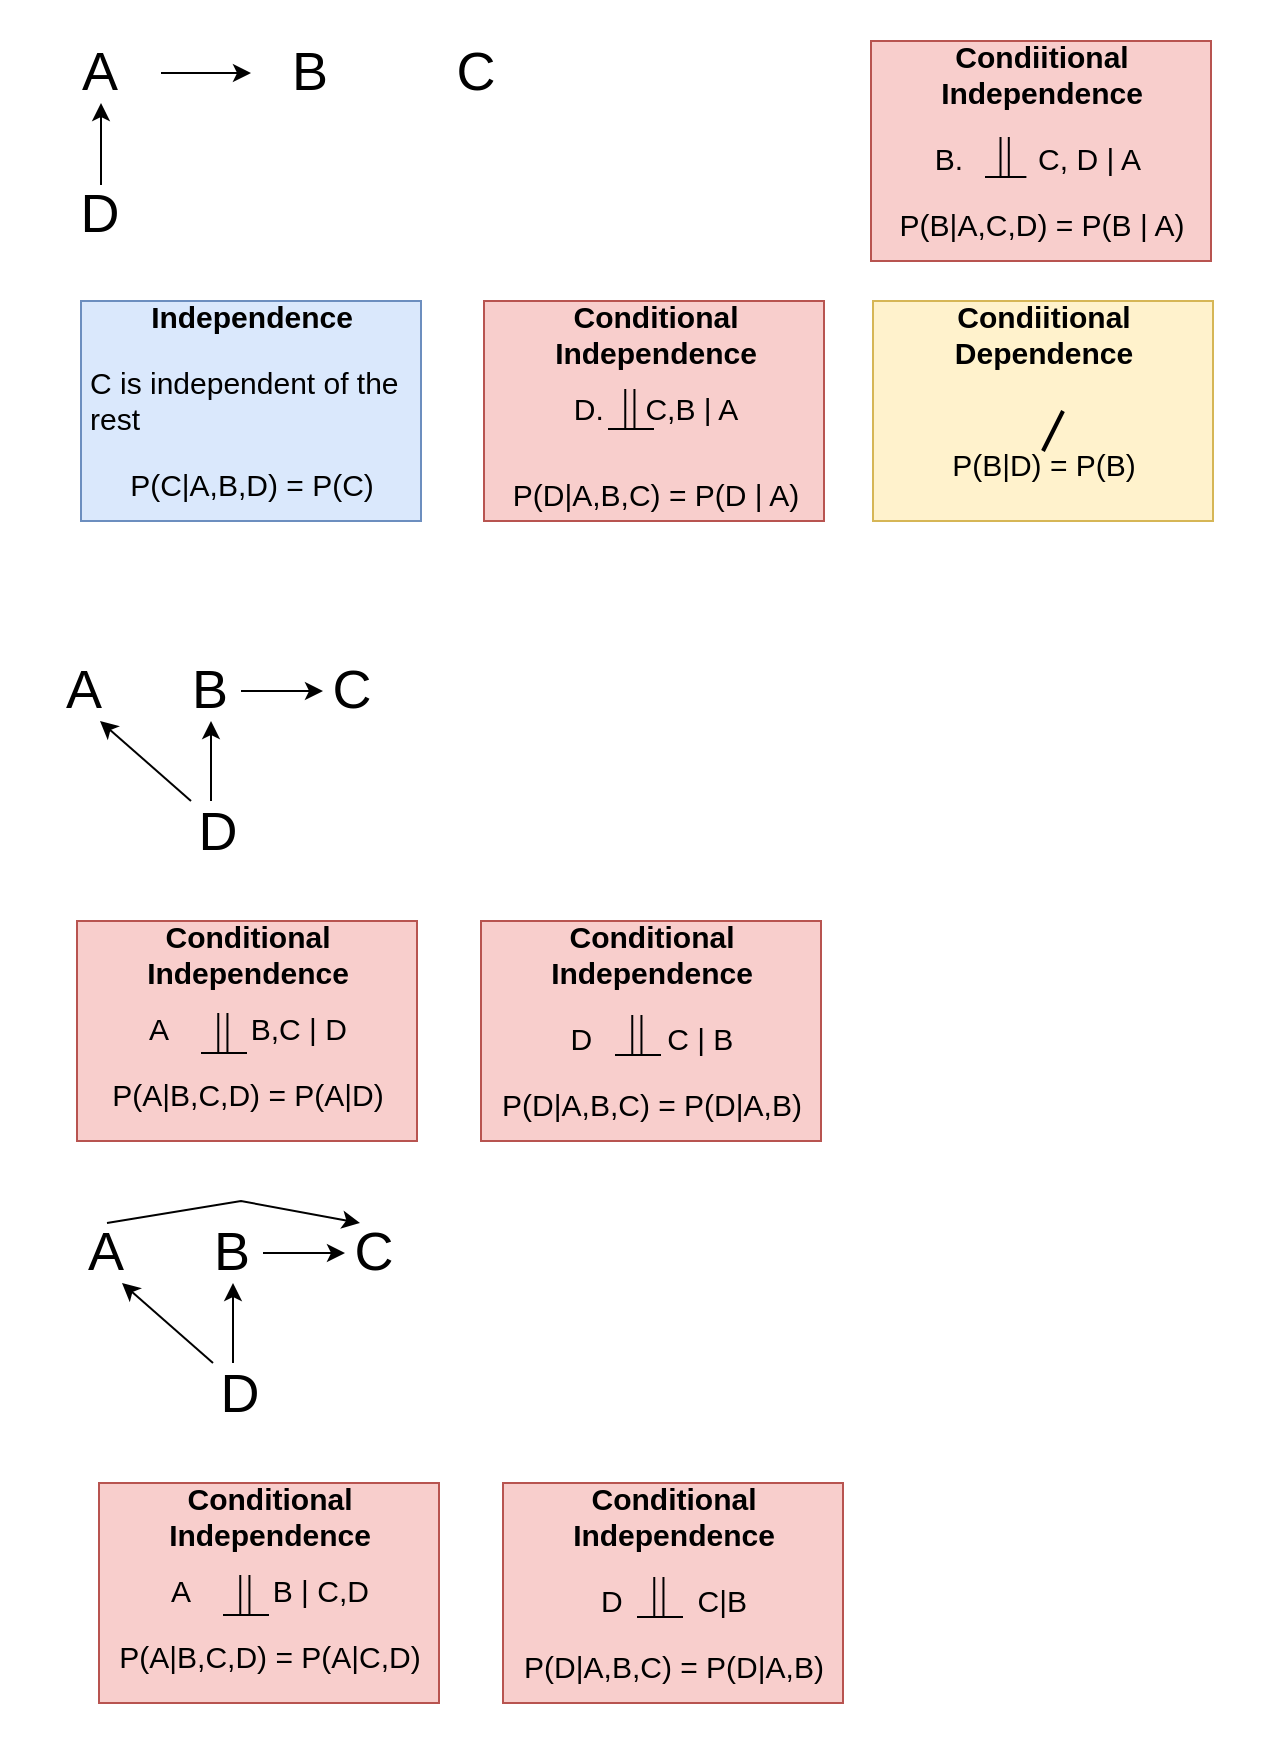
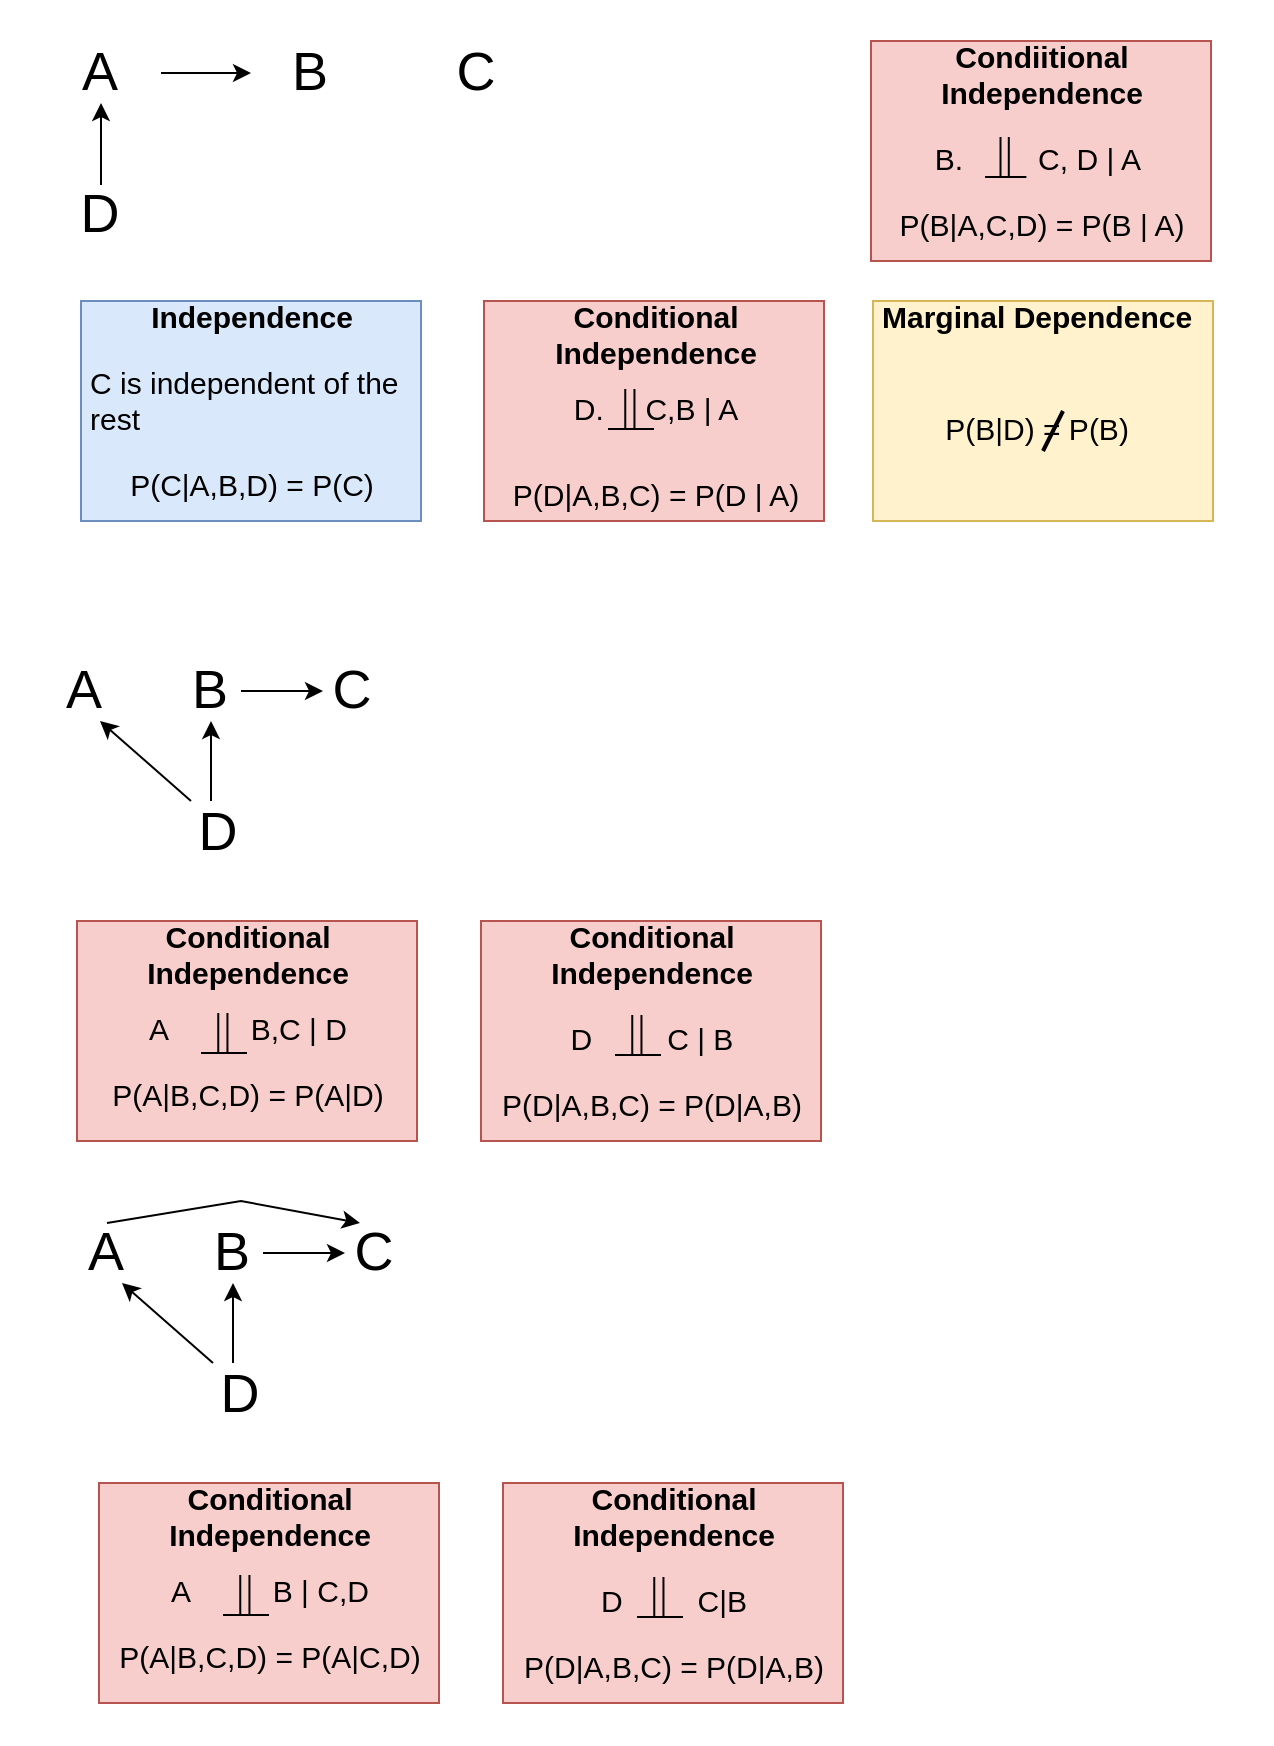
node "Condiitional Dependence P(B|D) = P(B)": label "Condiitional Dependence P(B|D) = P(B)" -> "Marginal Dependence P(B|D) = P(B)"
